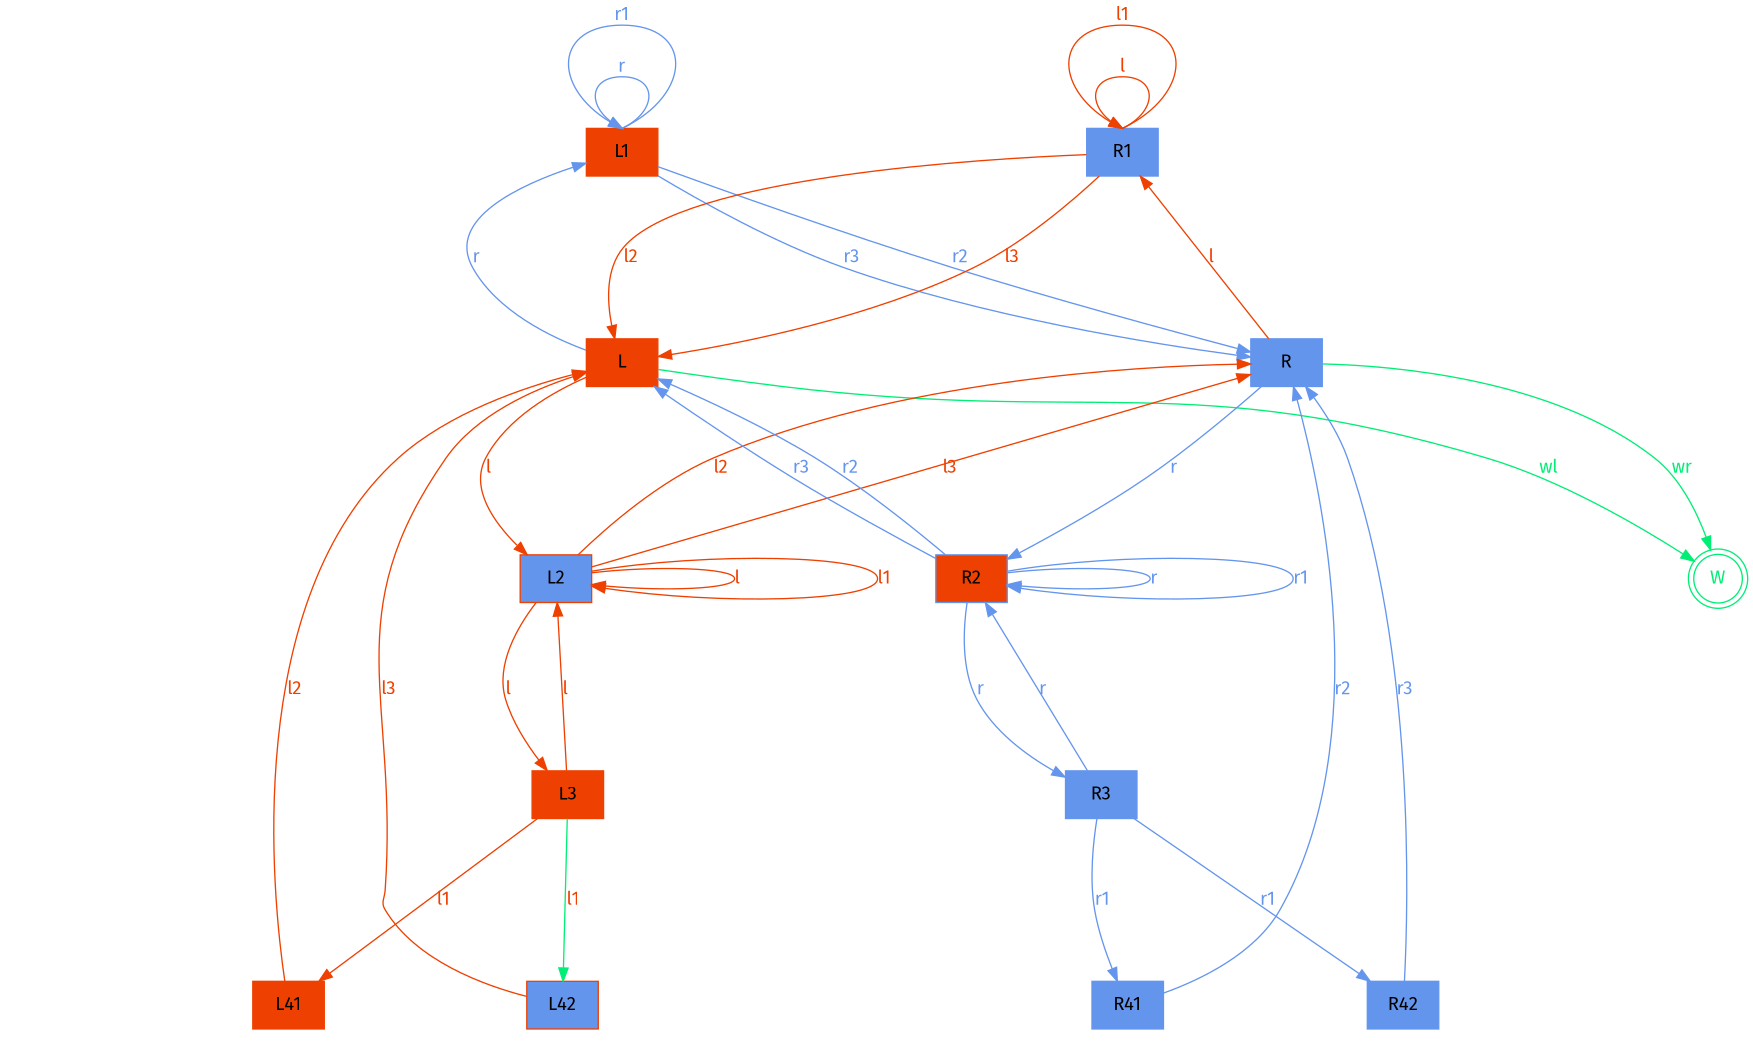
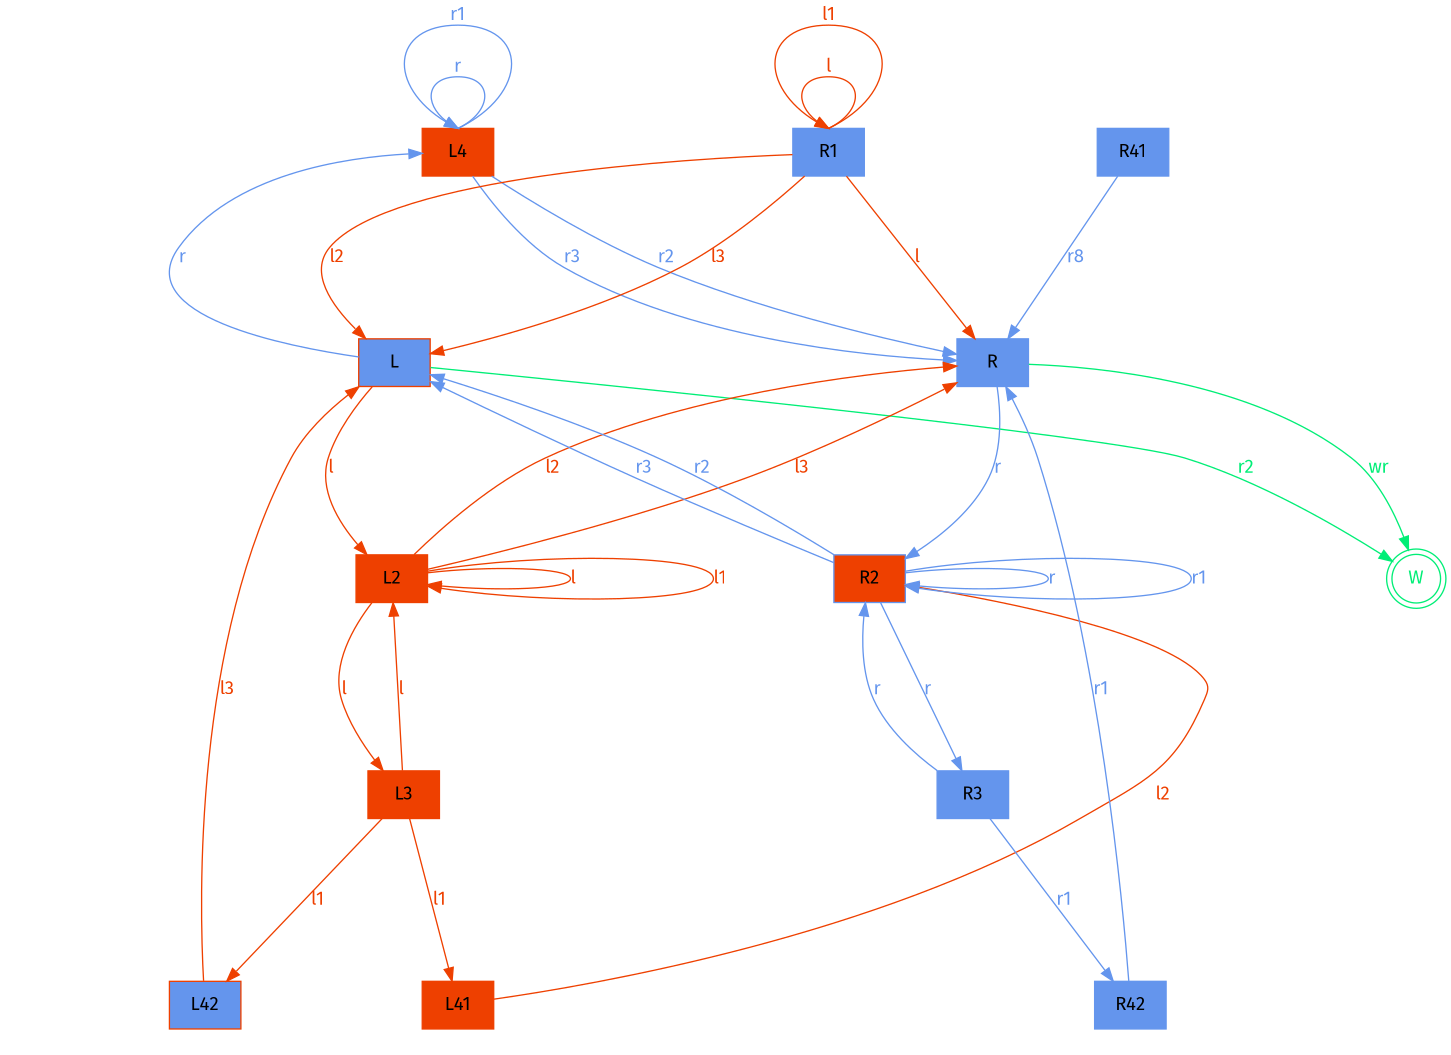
node "L1": label "L1" -> "L4"
edge "R" -> "R1": reversed
node "L": fillcolor orangered2 -> cornflowerblue
edge "L" -> "W": label "wl" -> "r2"
node "L2": fillcolor cornflowerblue -> orangered2
edge "L41" -> "L": now "L41" -> "R2"
edge "R41" -> "R": label "r2" -> "r8"
edge "R42" -> "R": label "r3" -> "r1"
edge "L3" -> "L42": color springgreen2 -> orangered2
edge "R3" -> "R41": removed, label "r1"
